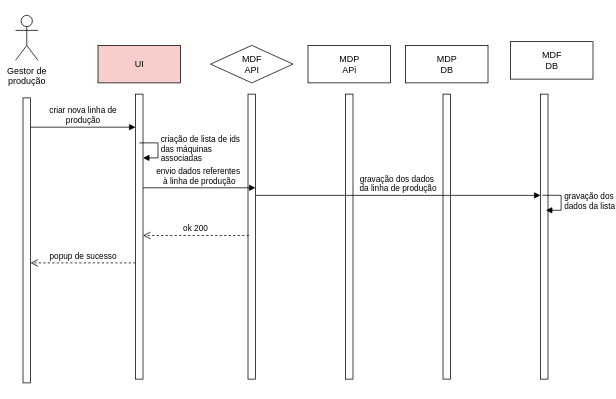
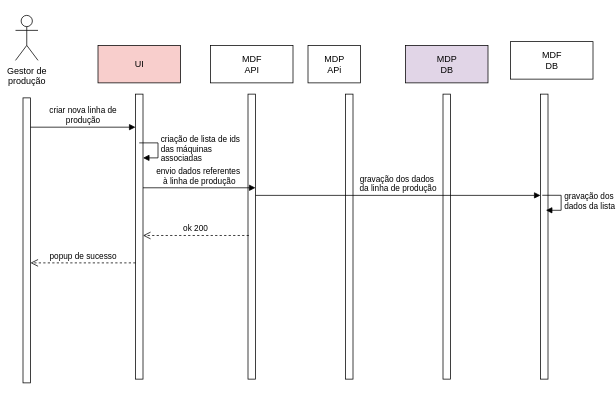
node "MDF API": shape diamond -> rectangle
node "MDP APi": size 83x38 -> 53x38
node "MDP DB": fillcolor #ffffff -> #e1d5e7
